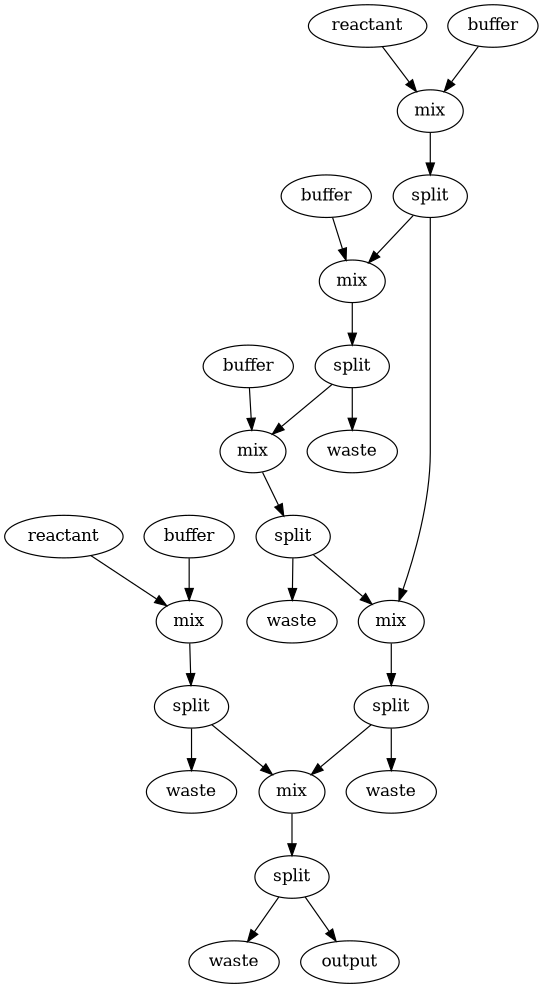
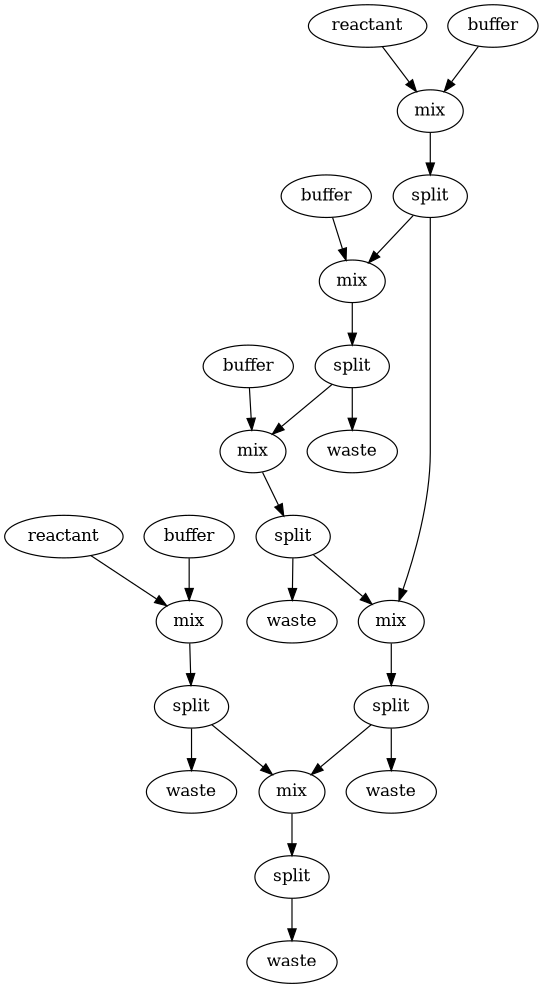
node "output": removed
